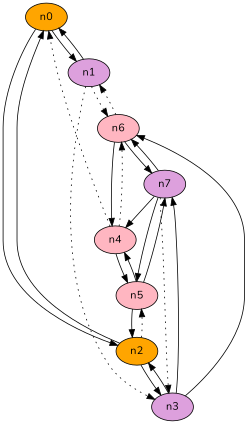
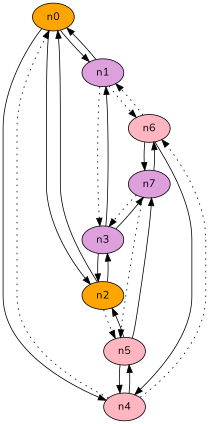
edge "n7" -> "n4": now "n0" -> "n4"
edge "n7" -> "n5": style solid -> dotted
edge "n3" -> "n6": now "n3" -> "n1"
